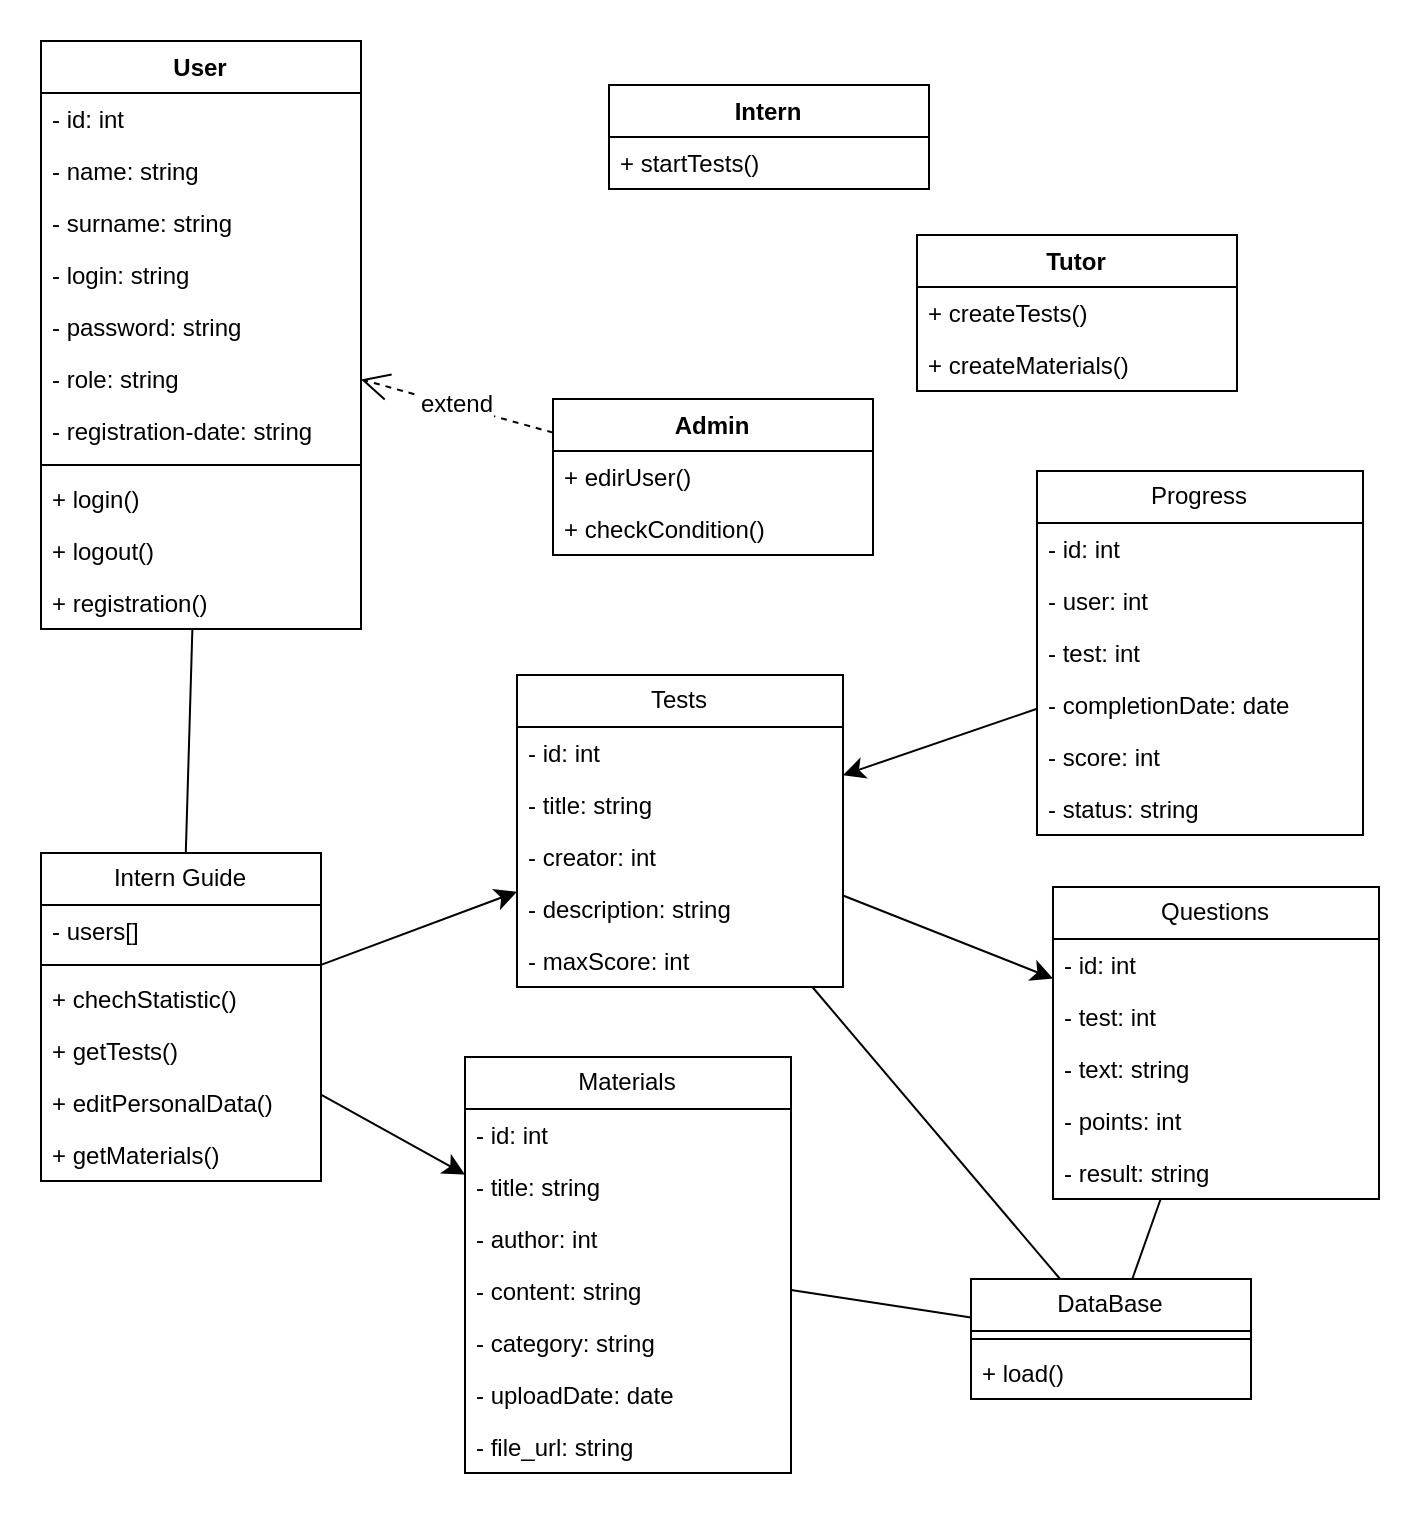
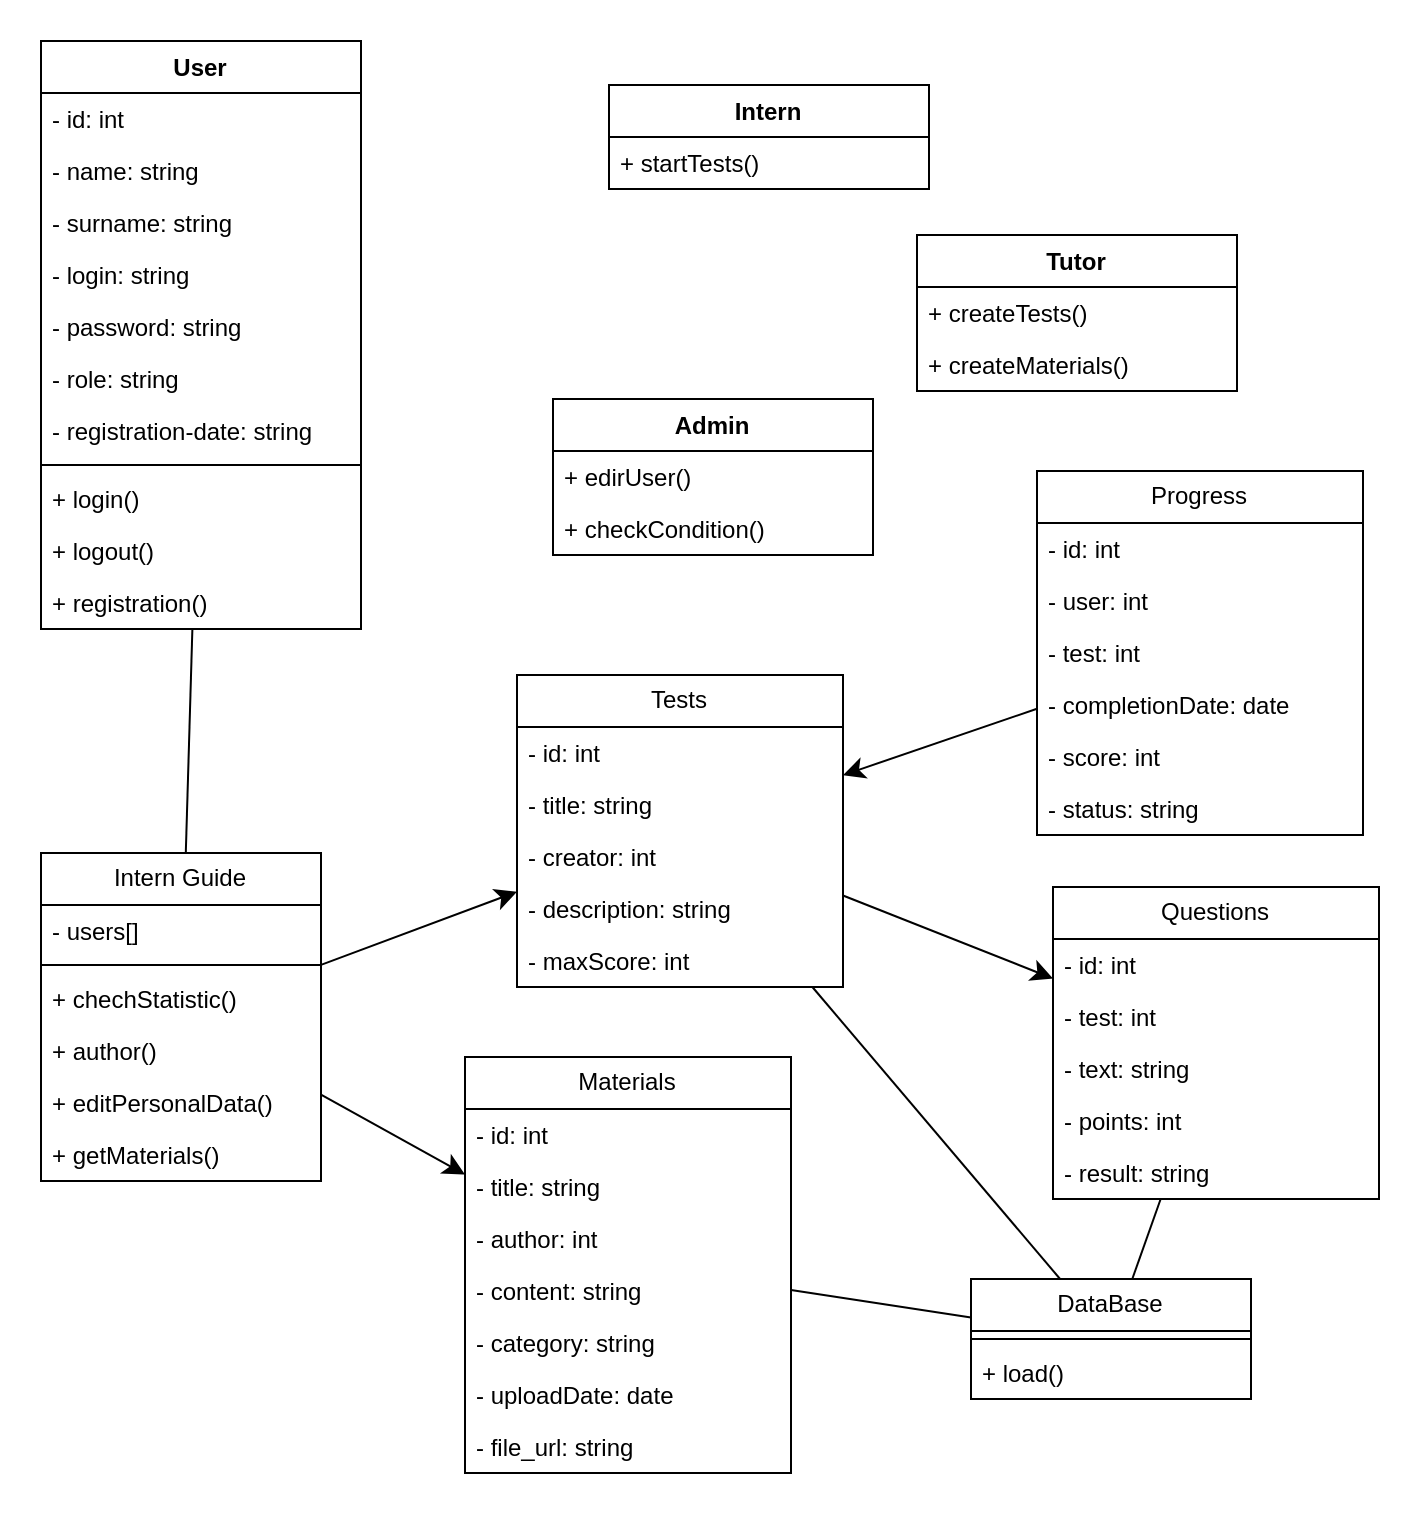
edge "Admin" -> "User": removed, label "extend"
node "+ getTests()": label "+ getTests()" -> "+ author()"
